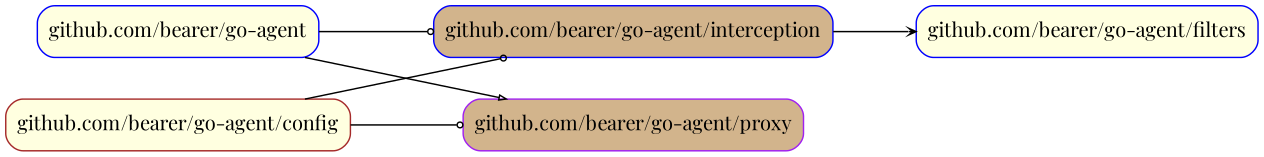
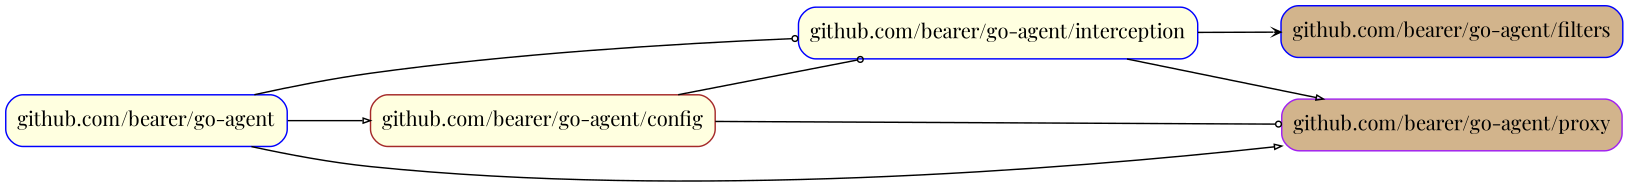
node "github.com/bearer/go-agent/interception": fillcolor tan -> lightyellow
node "github.com/bearer/go-agent/filters": fillcolor lightyellow -> tan
edge "github.com/bearer/go-agent/interception" -> "github.com/bearer/go-agent/proxy": added
edge "github.com/bearer/go-agent" -> "github.com/bearer/go-agent/config": added
